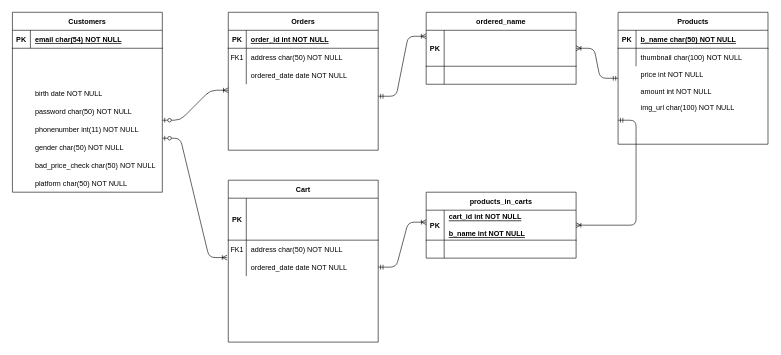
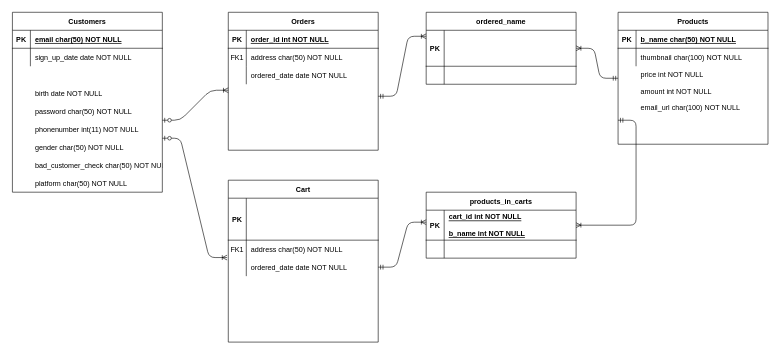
node "email char(54) NOT NULL": label "email char(54) NOT NULL" -> "email char(50) NOT NULL"
node "sign_up_date date NOT NULL": added
node "img_url char(100) NOT NULL": label "img_url char(100) NOT NULL" -> "email_url char(100) NOT NULL"
node "bad_price_check char(50) NOT NULL": label "bad_price_check char(50) NOT NULL" -> "bad_customer_check char(50) NOT NULL"
